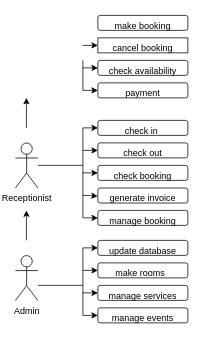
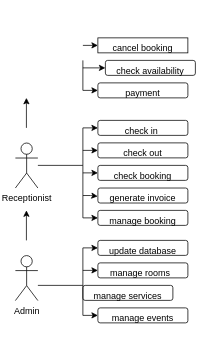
node "make booking": removed
node "check availability": moved (143, 68) -> (150, 68)
node "make rooms": label "make rooms" -> "manage rooms"
node "manage services": moved (143, 293) -> (128, 293)
